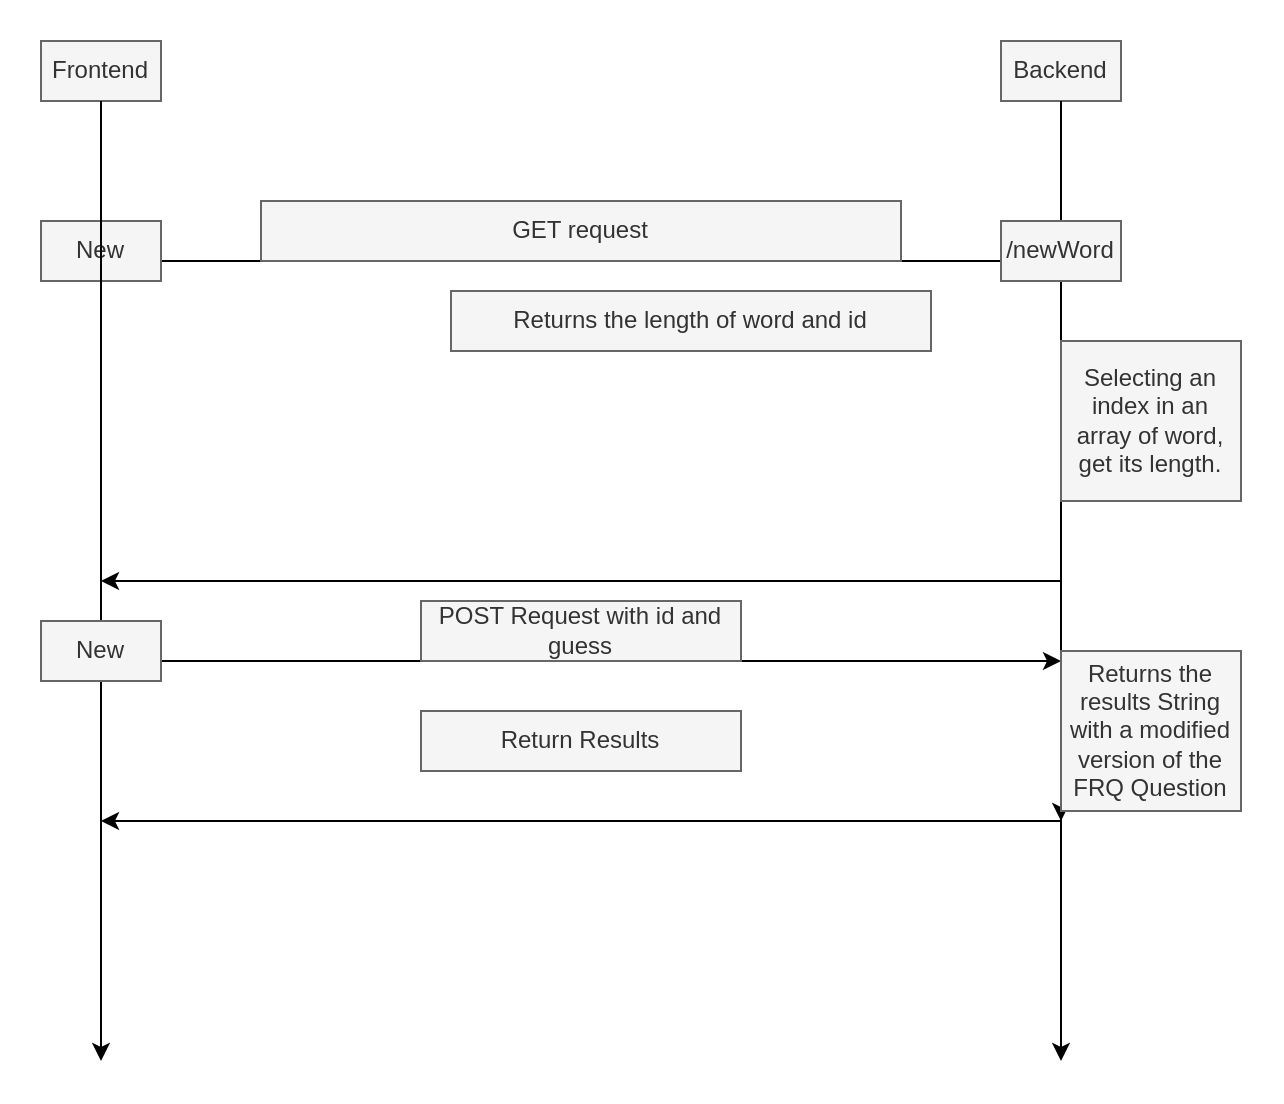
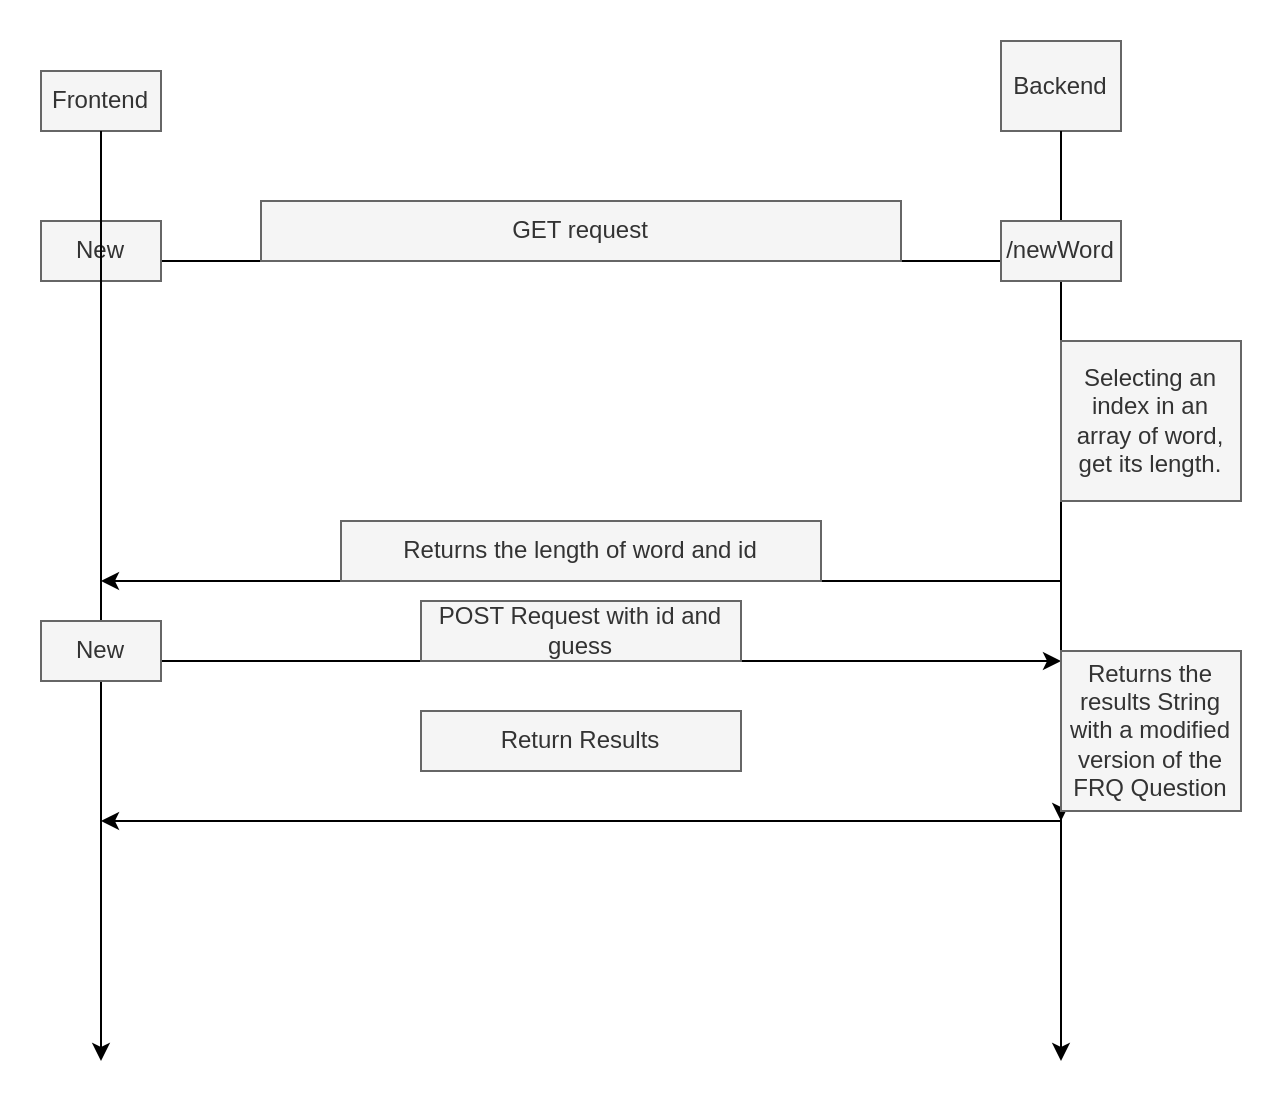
node "Frontend": moved (101, 71) -> (101, 101)
node "Backend": size 120x60 -> 120x90
node "Returns the length of word and id": moved (691, 321) -> (581, 551)
